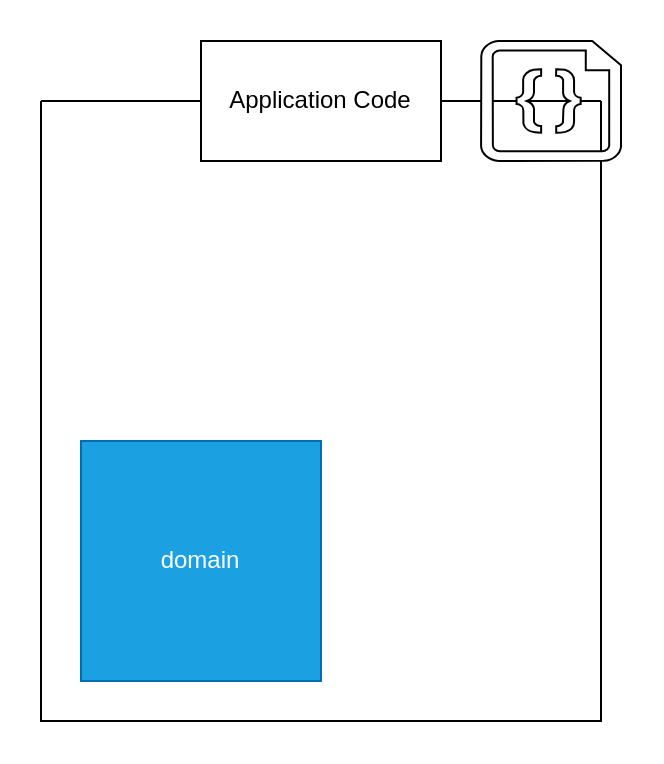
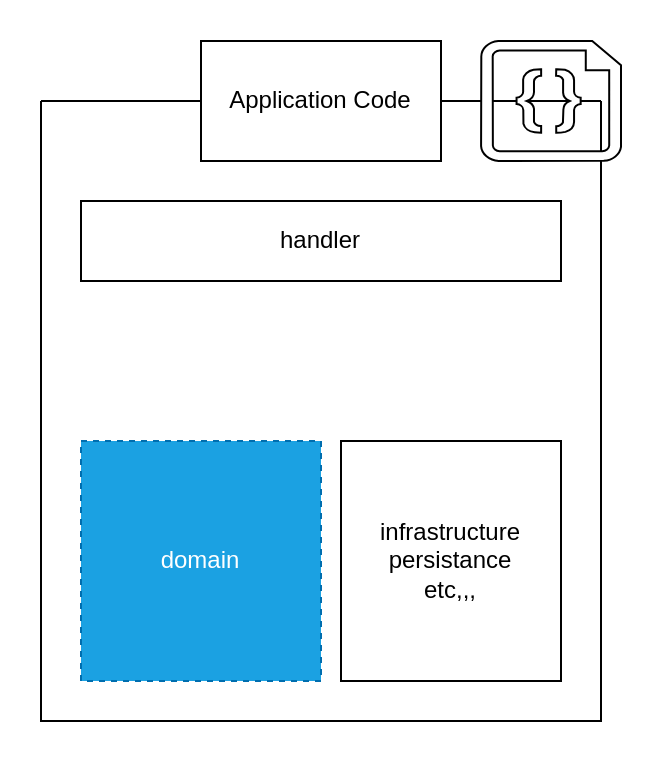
node "handler": added
node "domain": style solid -> dashed
node "infrastructure persistance etc,,,": added
